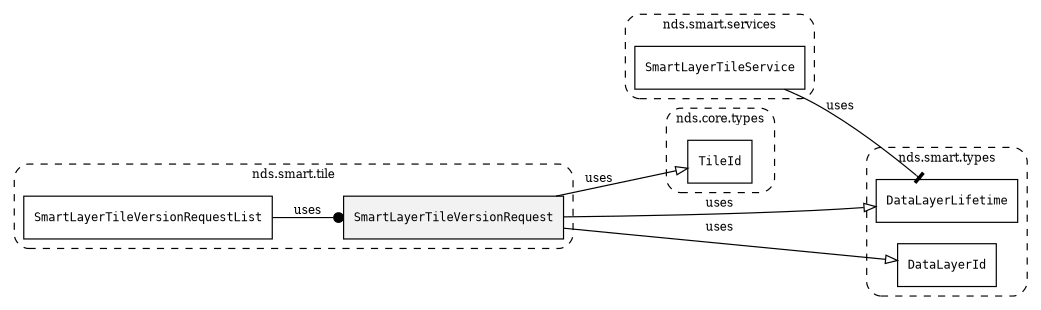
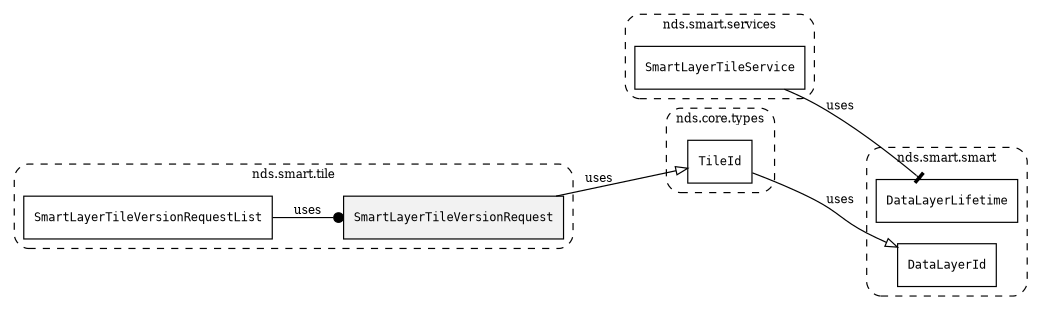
cluster "nds.smart.types": label "nds.smart.types" -> "nds.smart.smart"
edge "SmartLayerTileVersionRequest" -> "DataLayerLifetime": removed, label "uses"
edge "SmartLayerTileVersionRequest" -> "DataLayerId": now "TileId" -> "DataLayerId"
